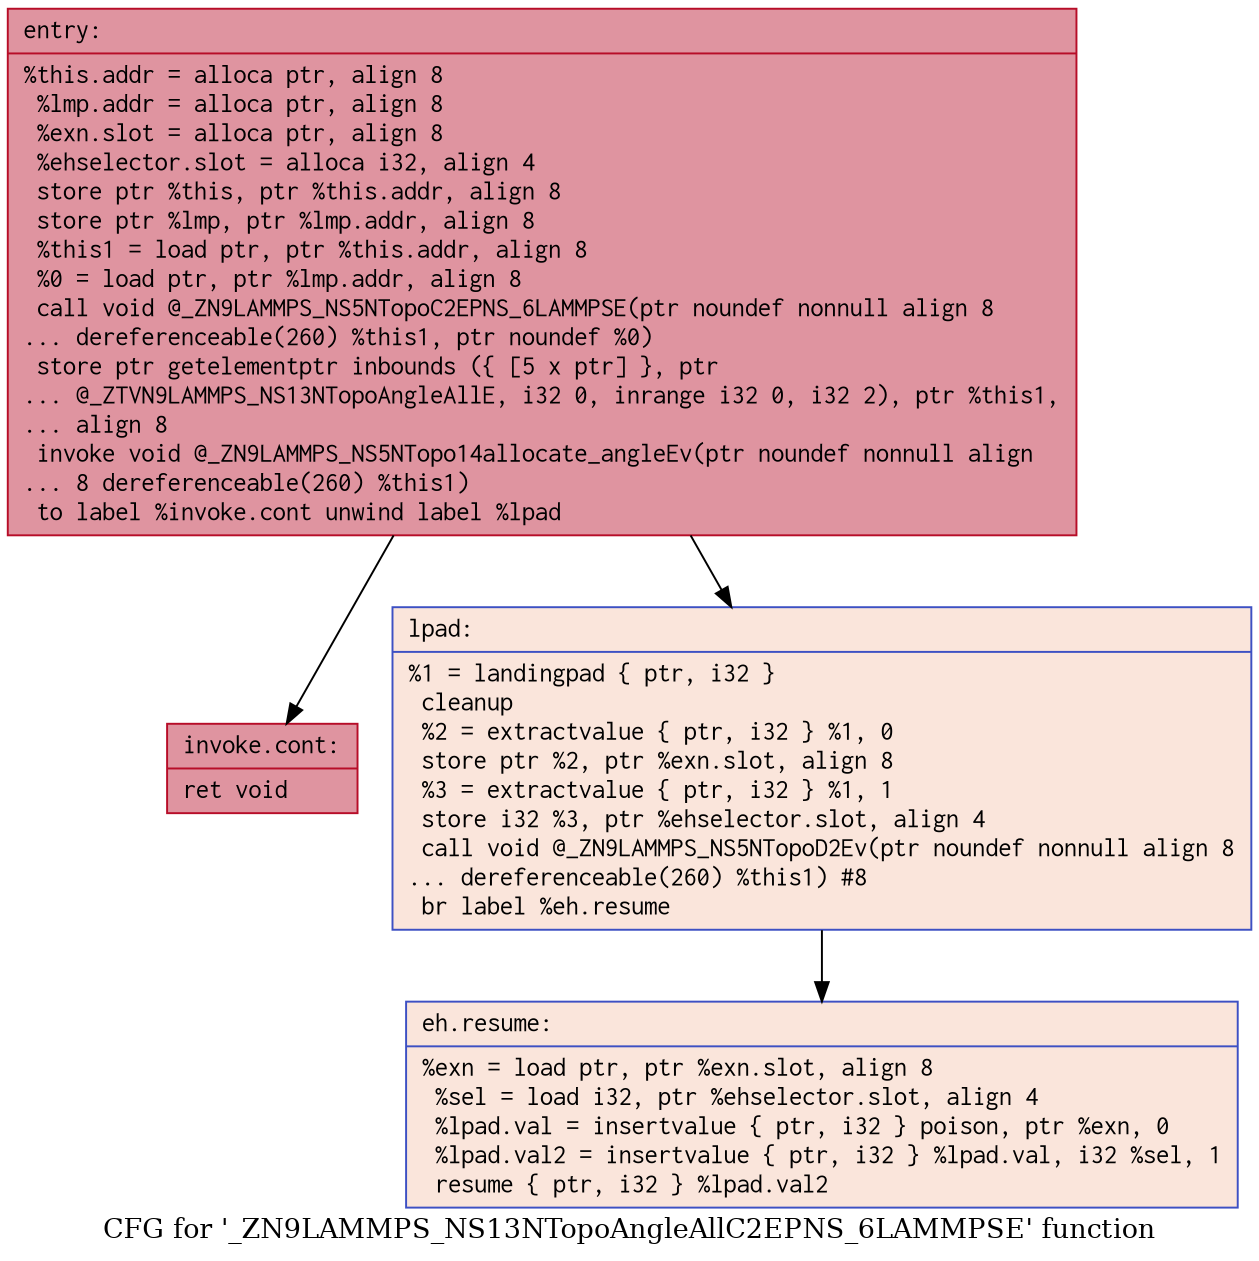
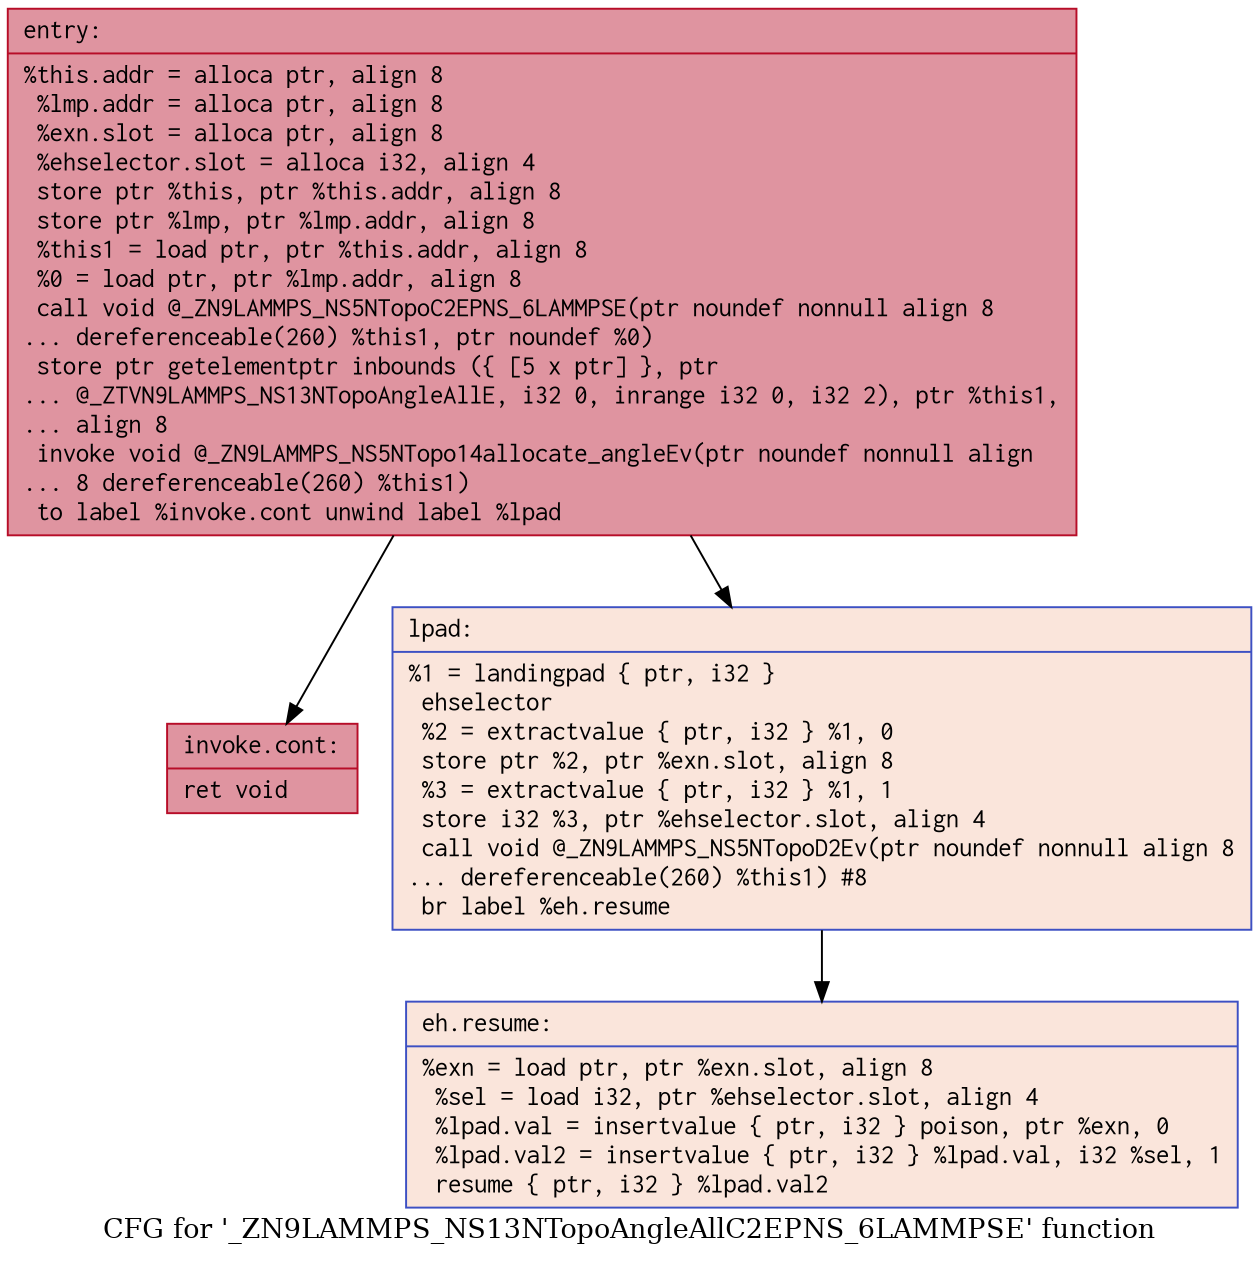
node "lpad:": text "cleanup" -> "ehselector"
